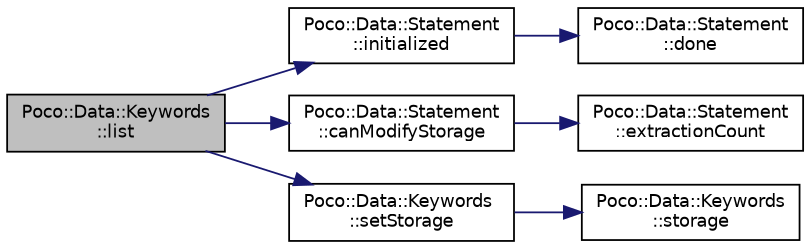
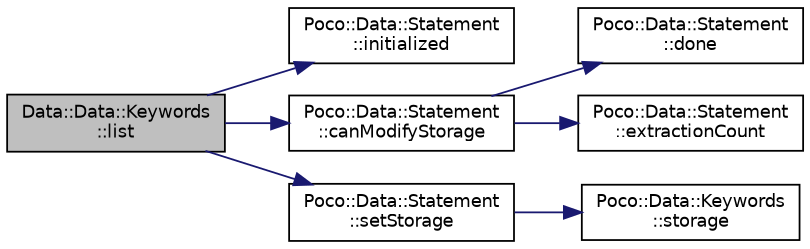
edge "Poco::Data::Statement ::initialized" -> "Poco::Data::Statement ::done": now "Poco::Data::Statement ::canModifyStorage" -> "Poco::Data::Statement ::done"
node "Poco::Data::Keywords ::list": label "Poco::Data::Keywords ::list" -> "Data::Data::Keywords ::list"
node "Poco::Data::Keywords ::setStorage": label "Poco::Data::Keywords ::setStorage" -> "Poco::Data::Statement ::setStorage"
